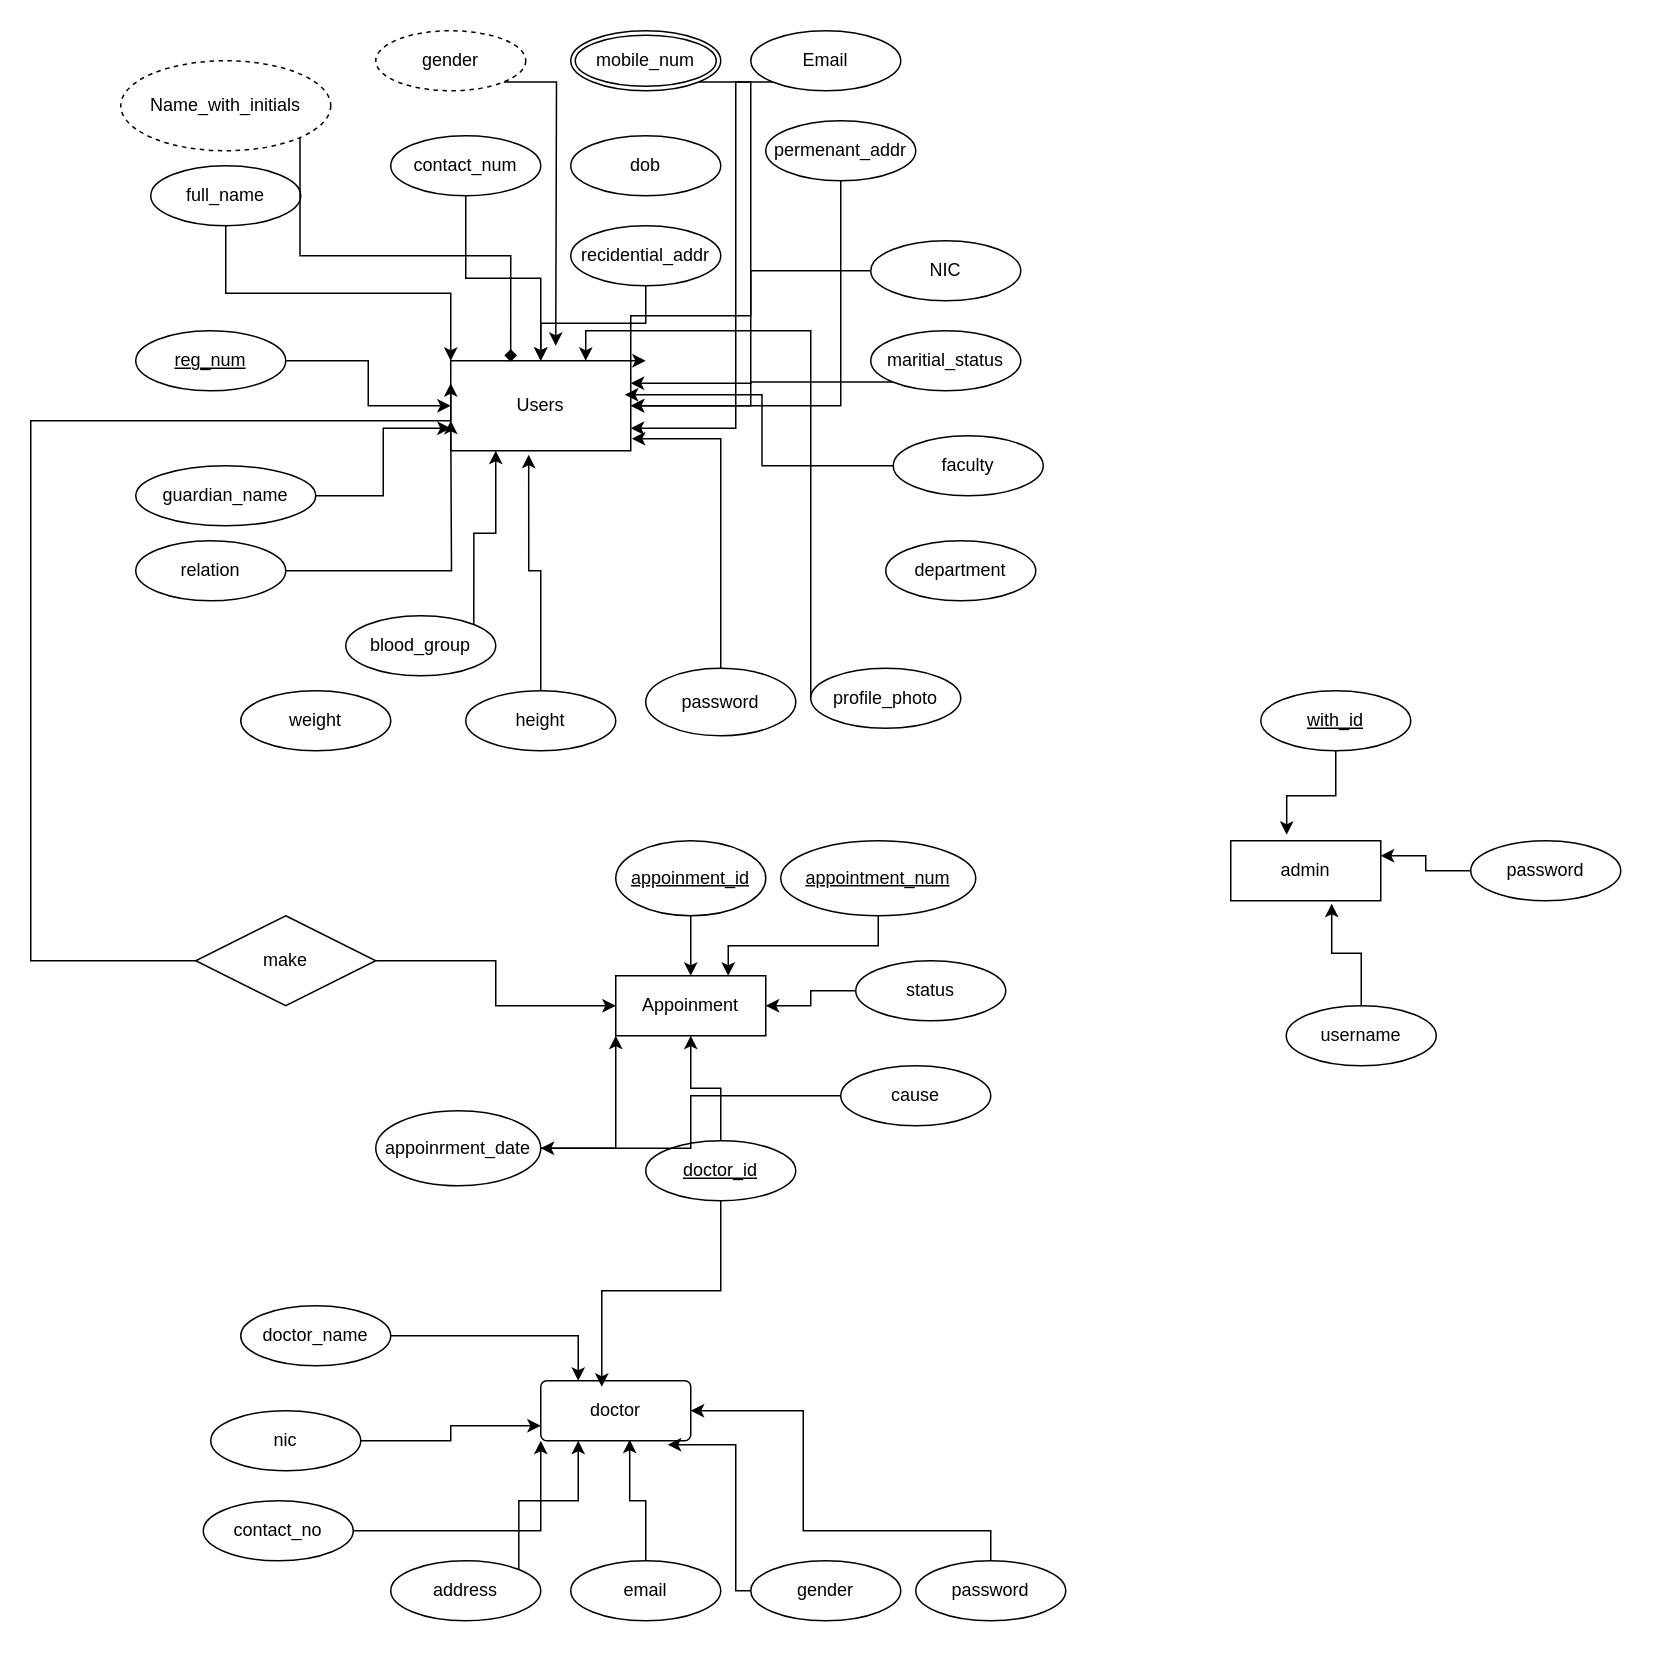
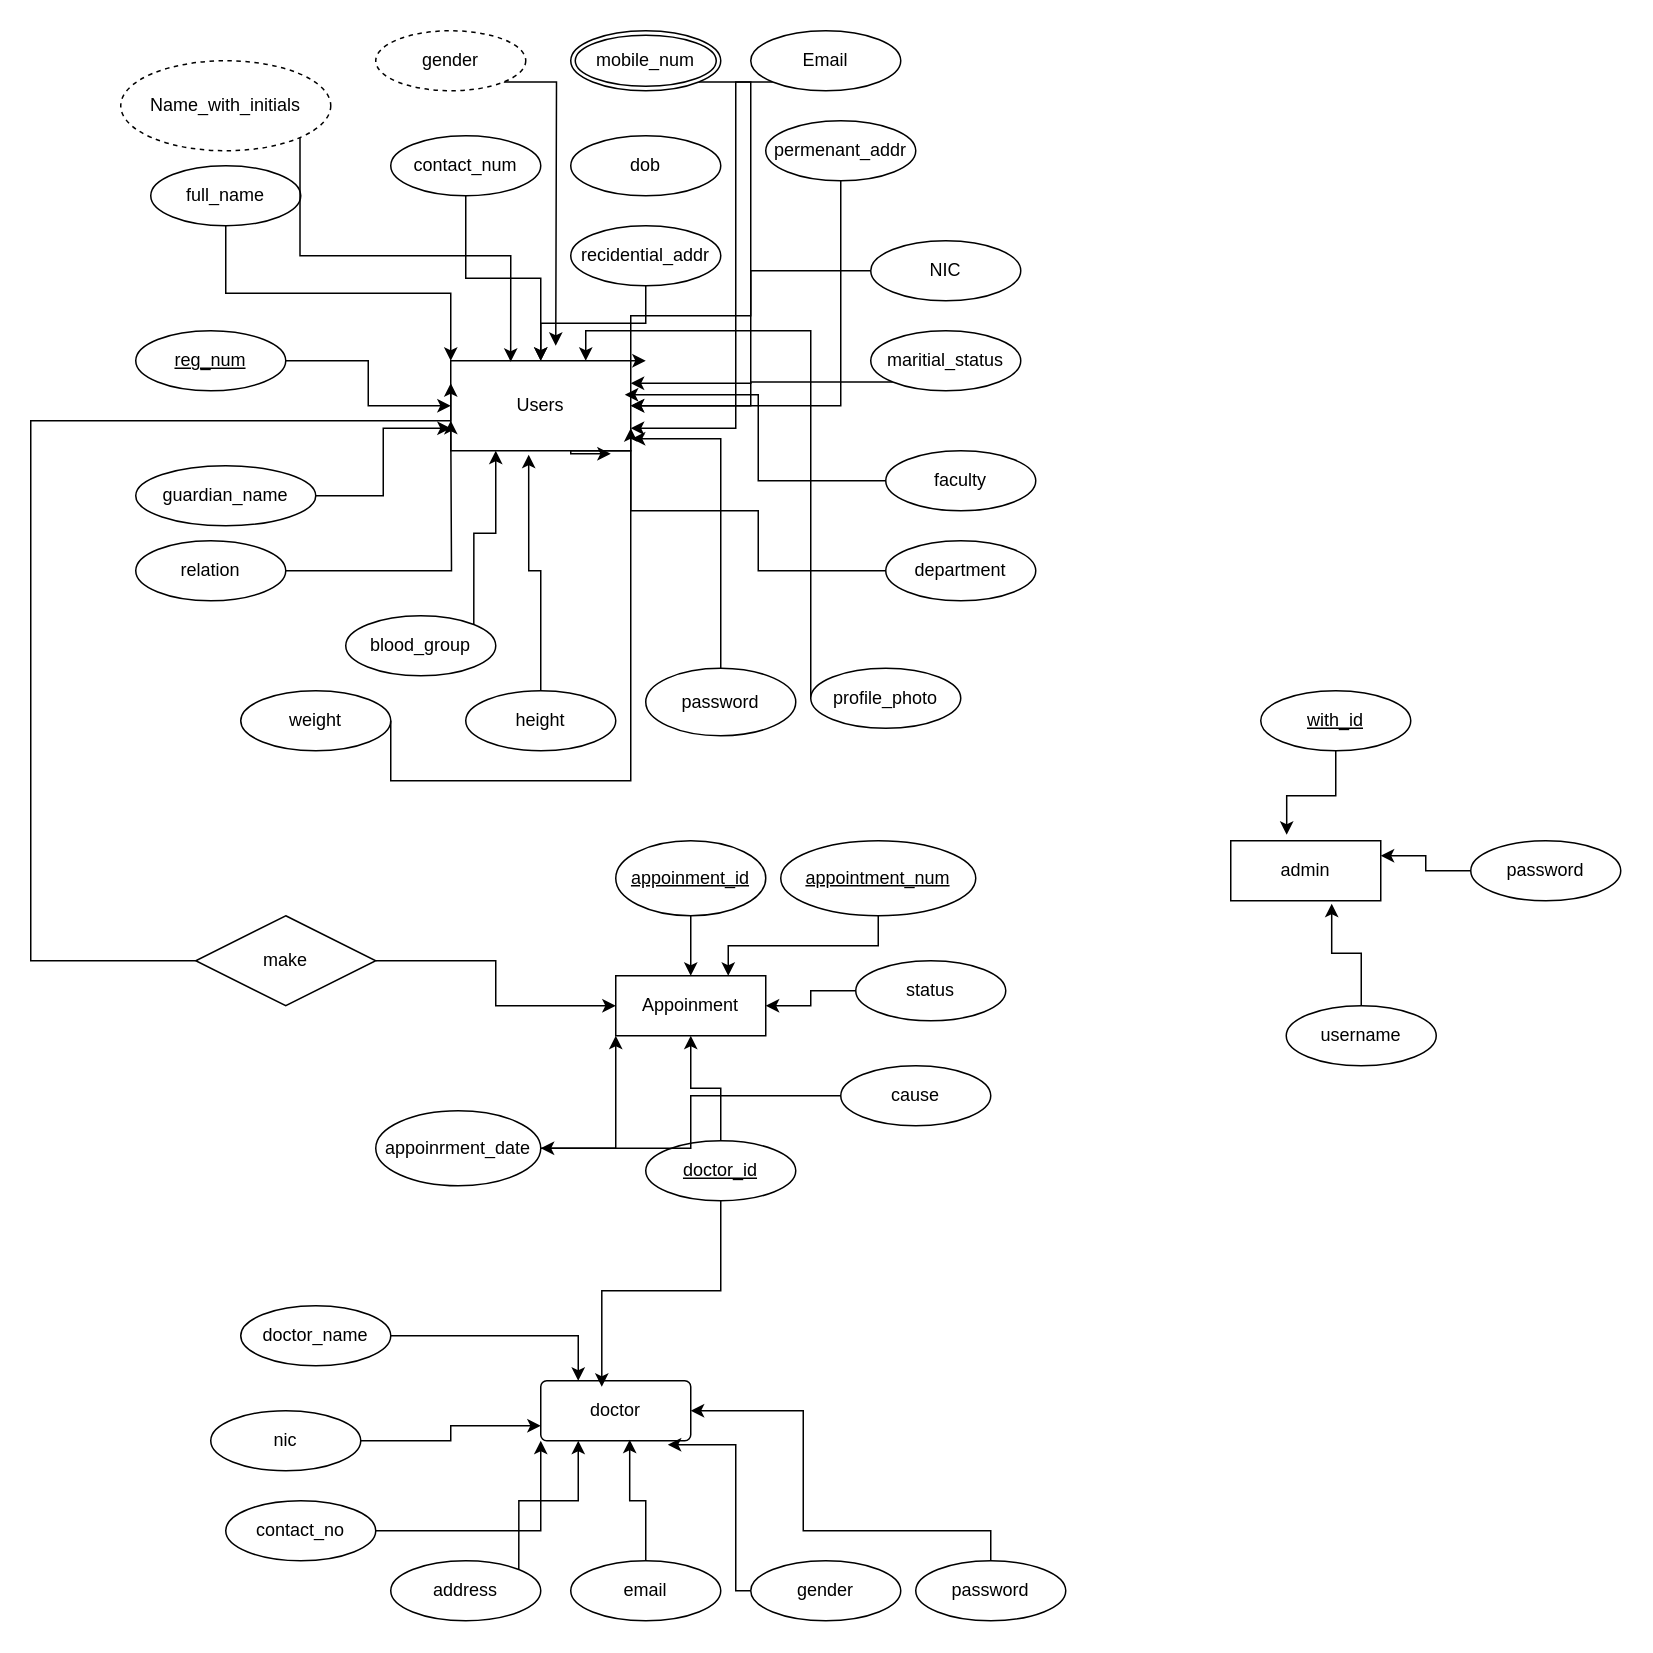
edge "Name_with_initials" -> "Users": arrowhead diamond -> classic
node "faculty": moved (968, 466) -> (961, 481)
edge "department" -> "Users": added
edge "weight" -> "Users": added
node "contact_no": moved (278, 1531) -> (301, 1531)
